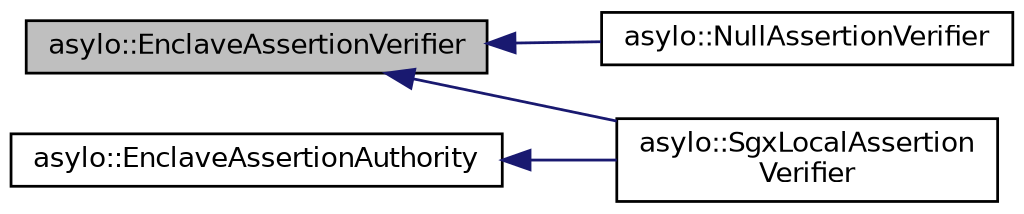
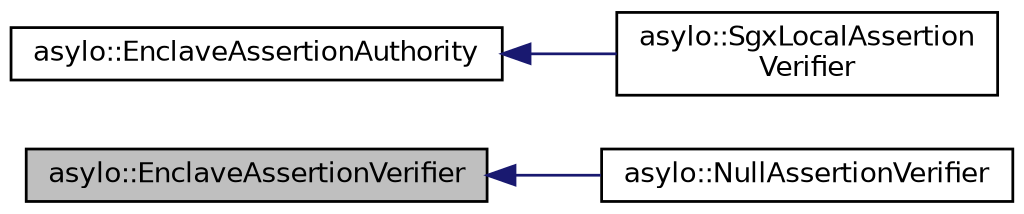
edge "asylo::SgxLocalAssertion Verifier" -> "asylo::EnclaveAssertionVerifier": removed
